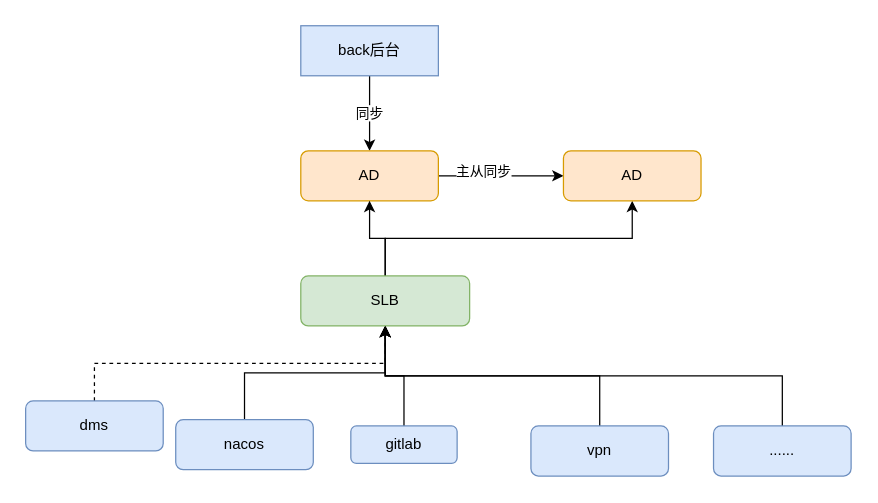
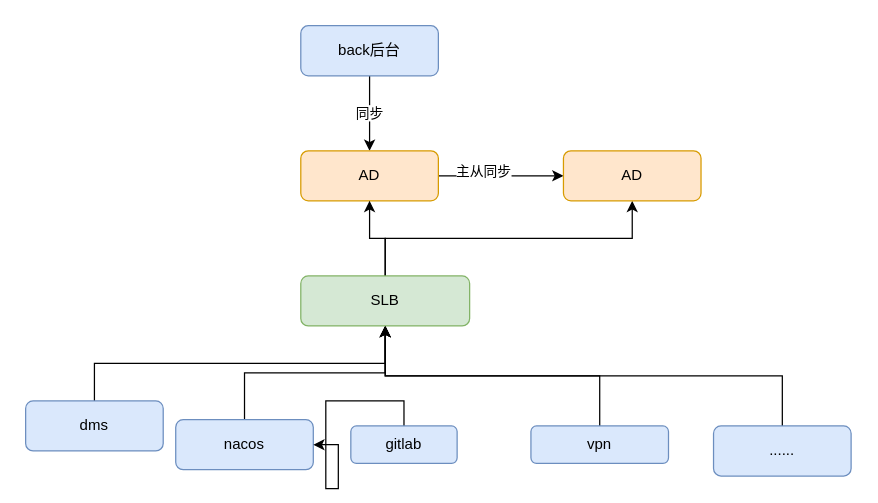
node "back后台": shape rectangle -> rounded rectangle
edge "dms" -> "SLB": style dashed -> solid
edge "gitlab" -> "SLB": now "gitlab" -> "nacos"
node "vpn": size 138x50 -> 138x38
